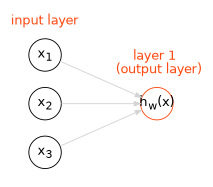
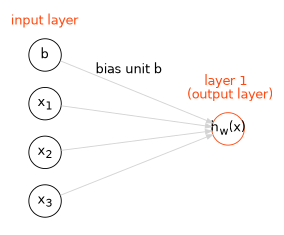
node "b": added
